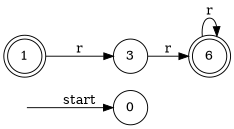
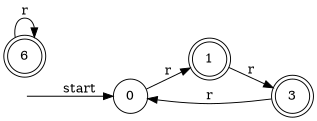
node "3": shape circle -> doublecircle
edge "3" -> "6": now "3" -> "0"
edge "0" -> "1": added, label "r"
